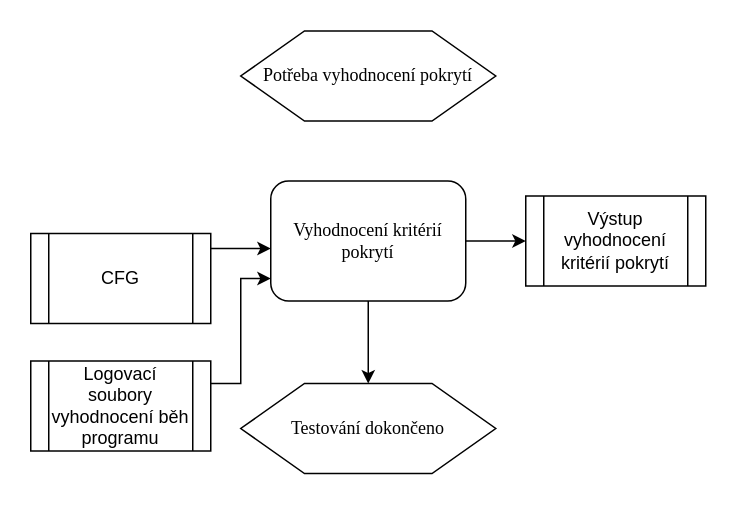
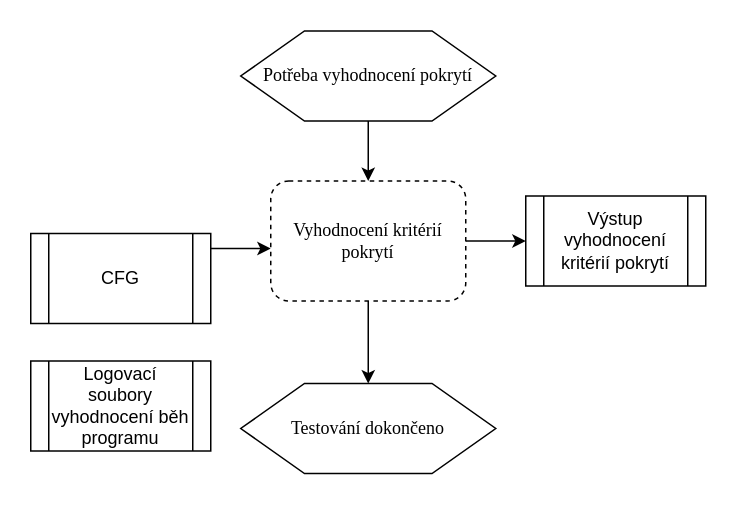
edge "Potřeba vyhodnocení pokrytí" -> "Vyhodnocení kritérií pokrytí": added
node "Vyhodnocení kritérií pokrytí": style solid -> dashed
edge "Logovací soubory vyhodnocení běh programu" -> "Vyhodnocení kritérií pokrytí": removed
